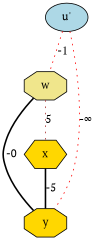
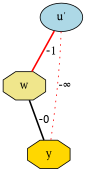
edge "u'" -- "w": style dotted -> bold
node "x": removed
